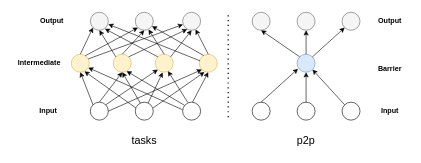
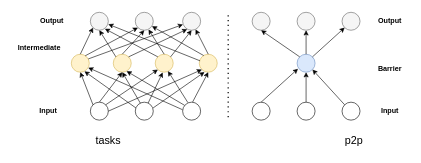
node "Intermediate": moved (39, 63) -> (39, 48)
node "tasks": moved (144, 141) -> (108, 141)
node "p2p": moved (306, 141) -> (354, 141)
